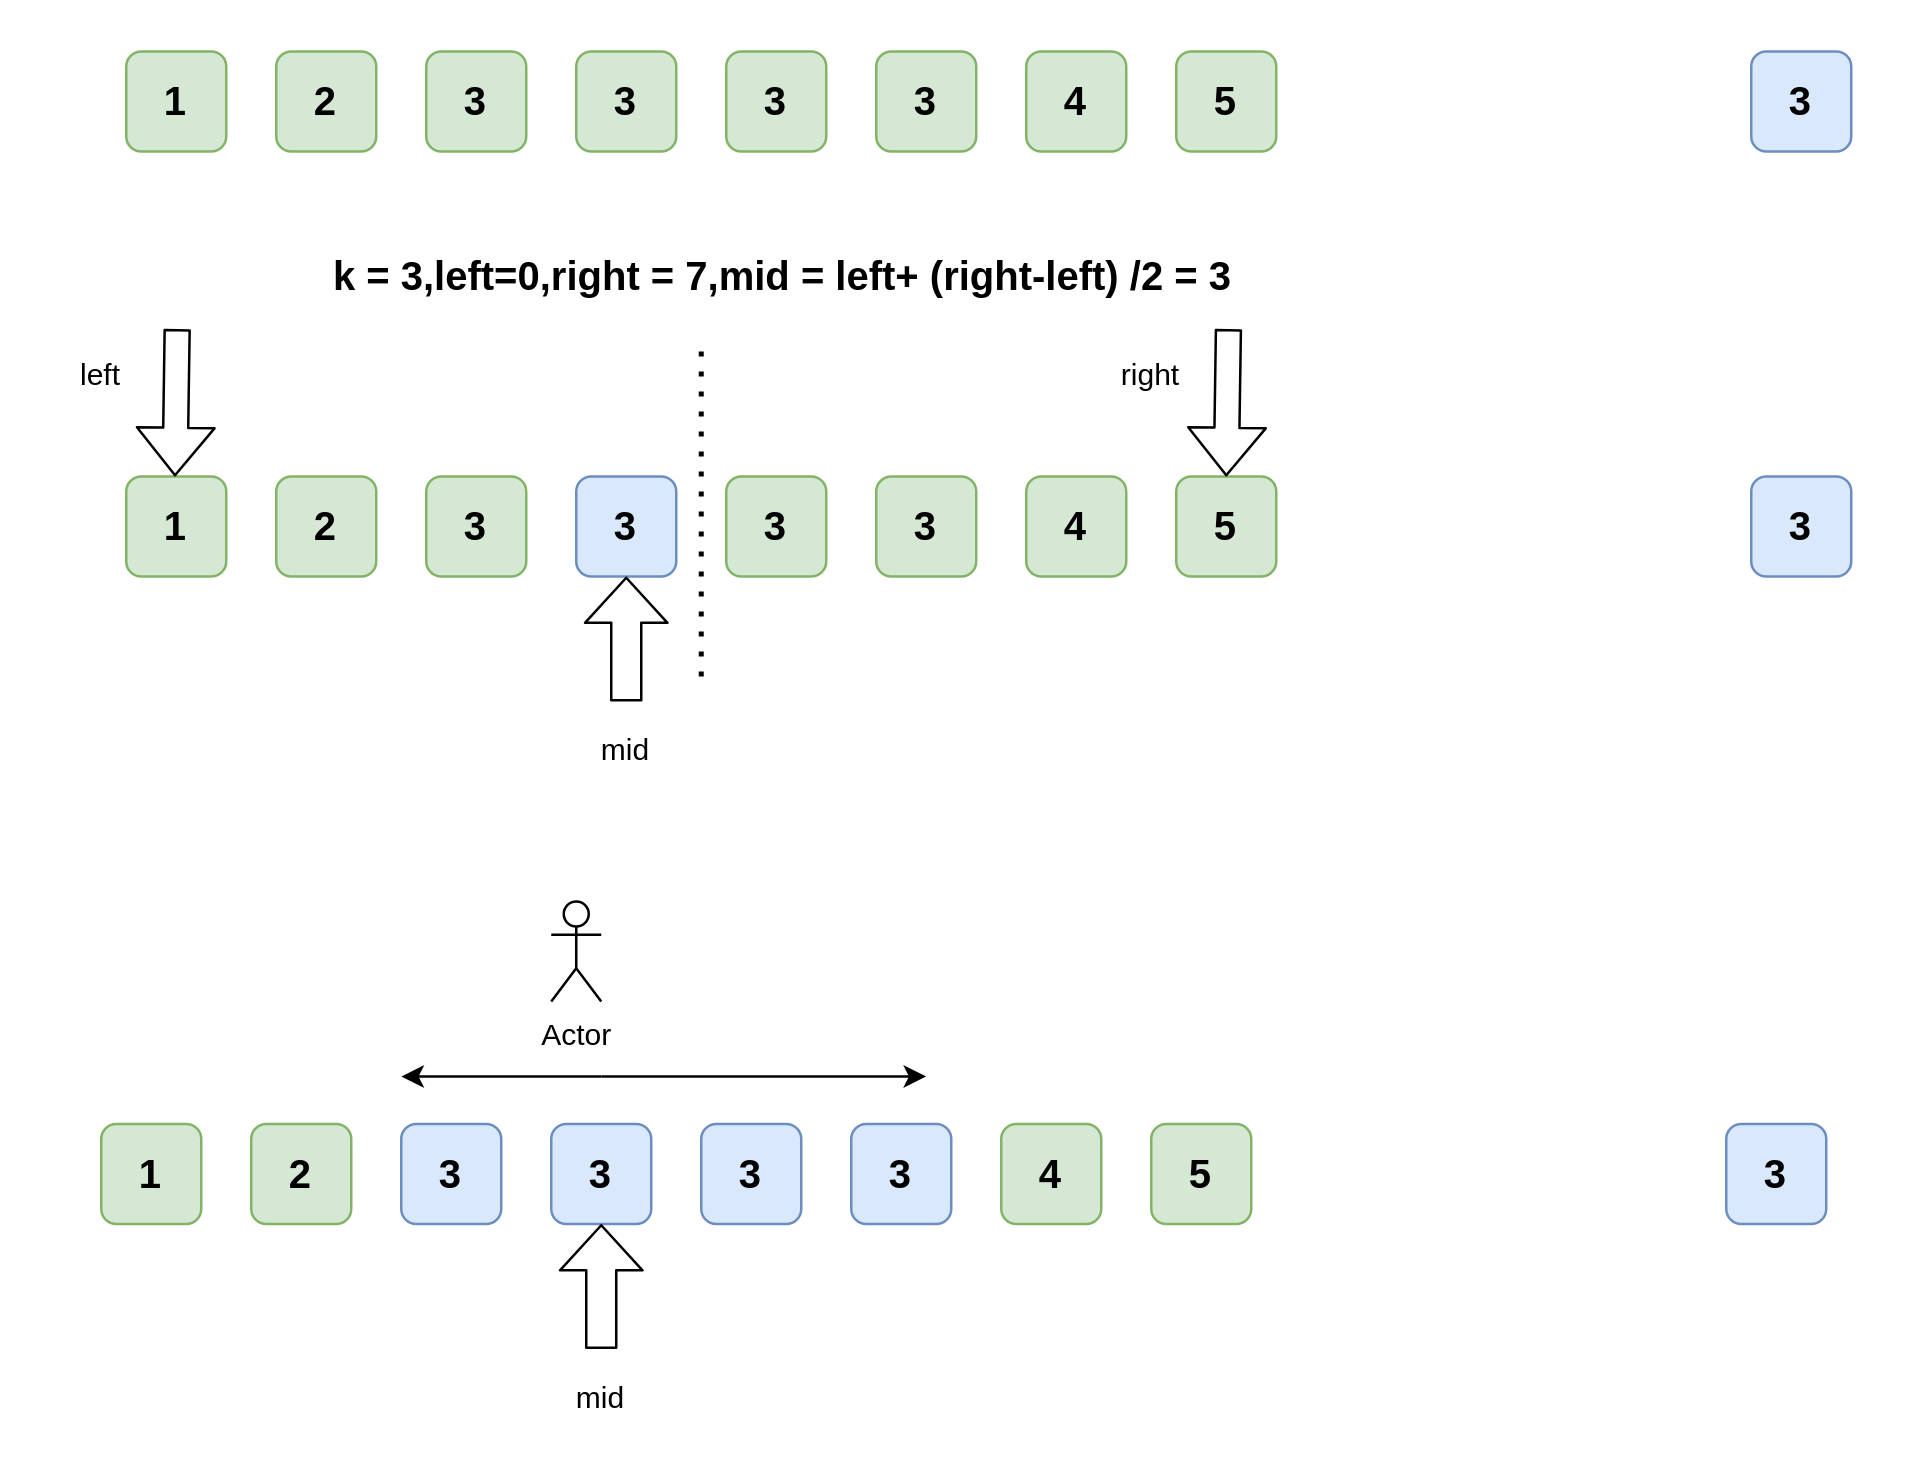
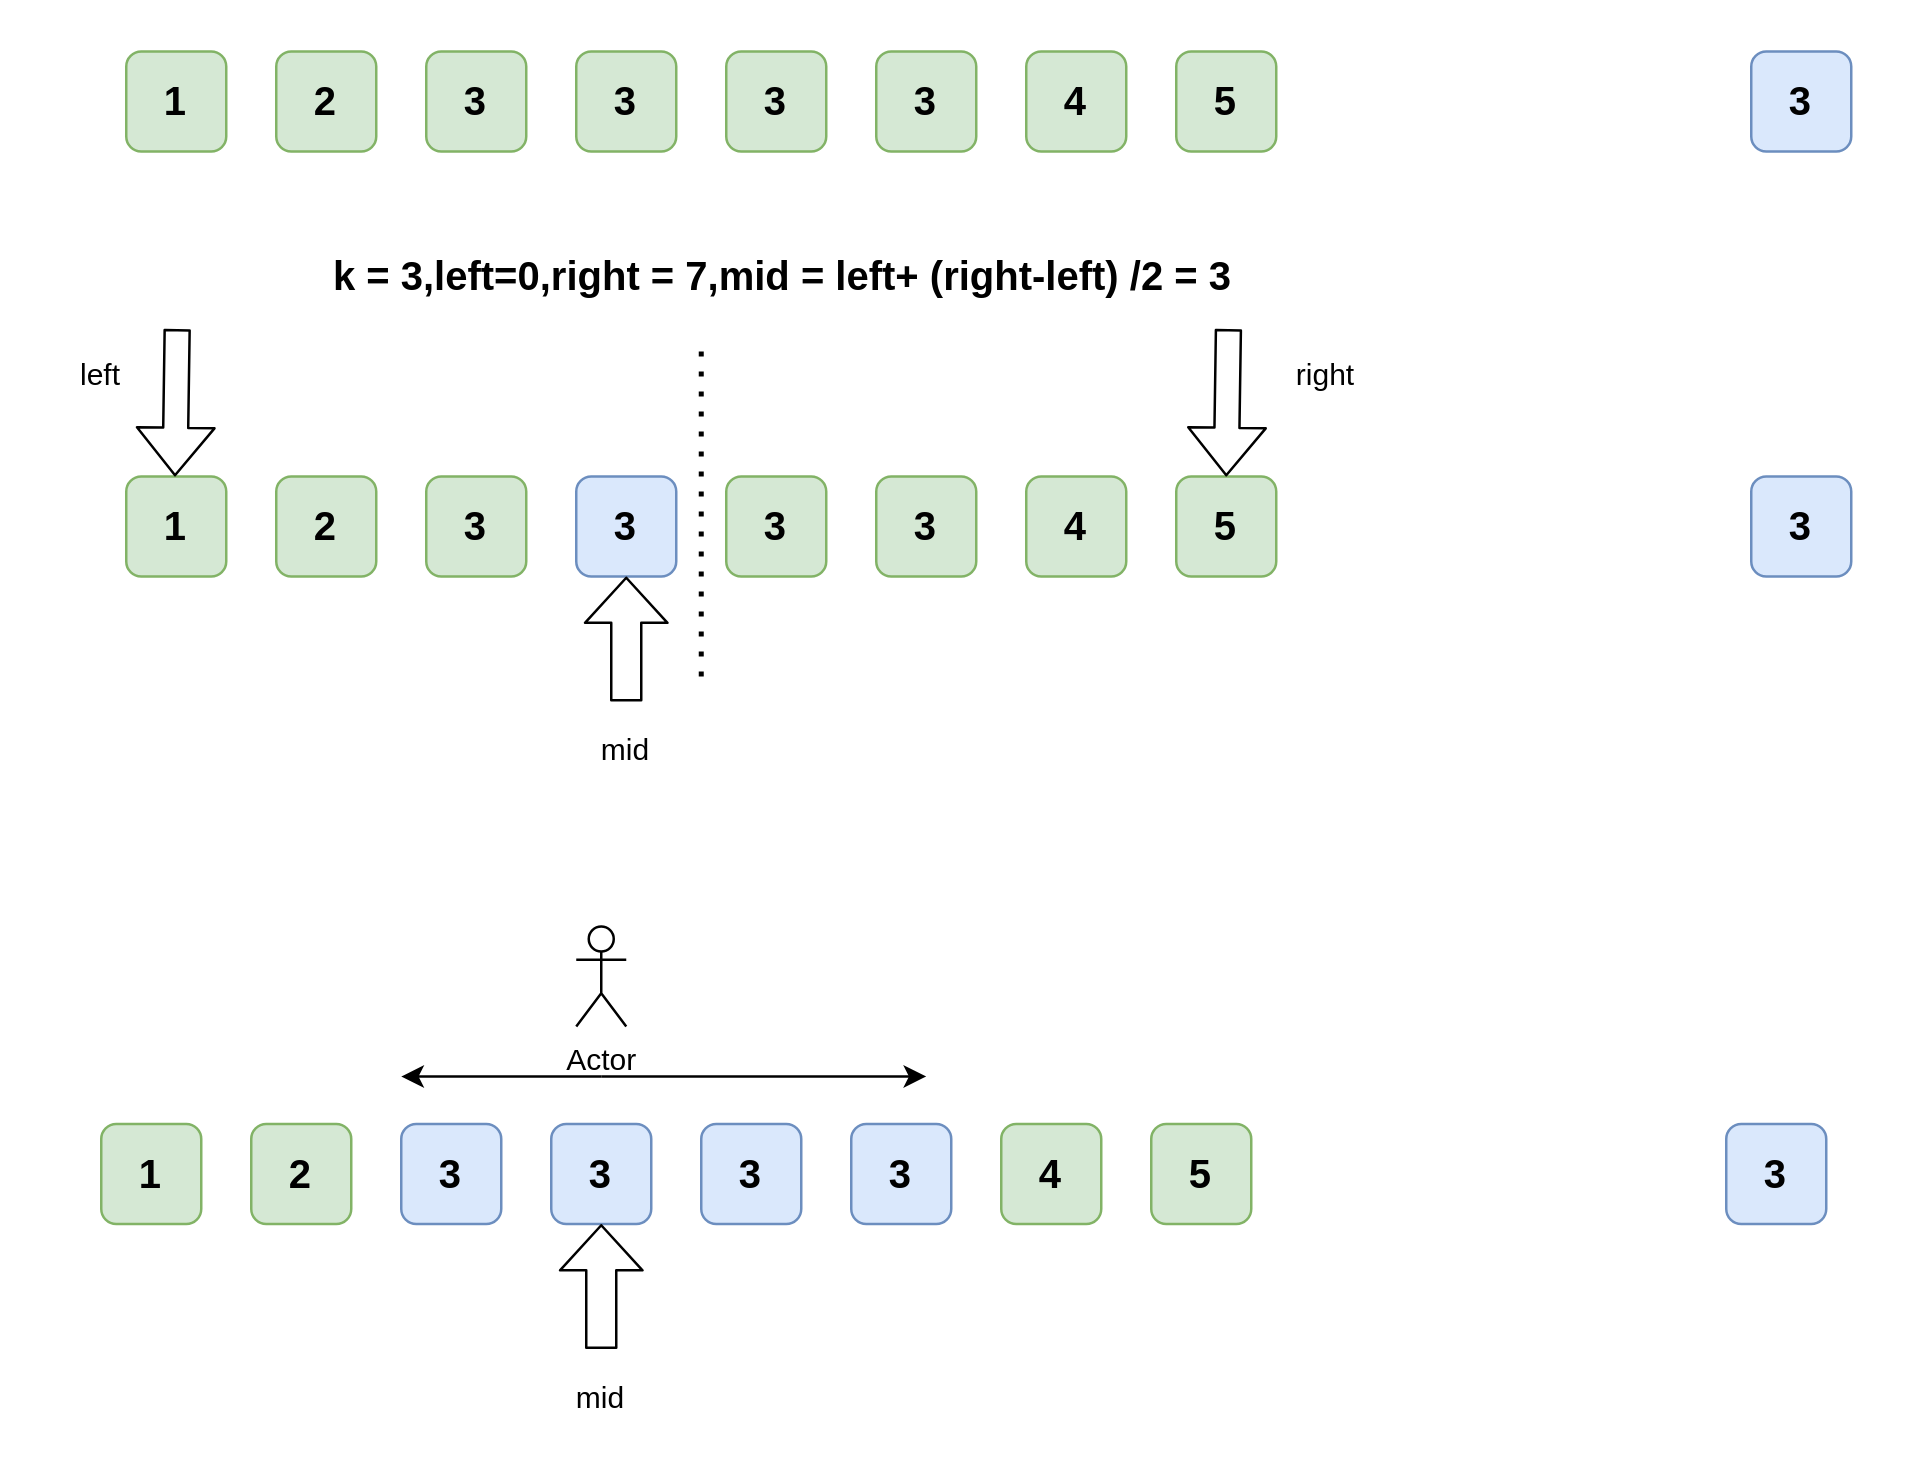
node "right": moved (1151, 376) -> (1326, 376)
node "Actor": moved (576, 951) -> (601, 976)
